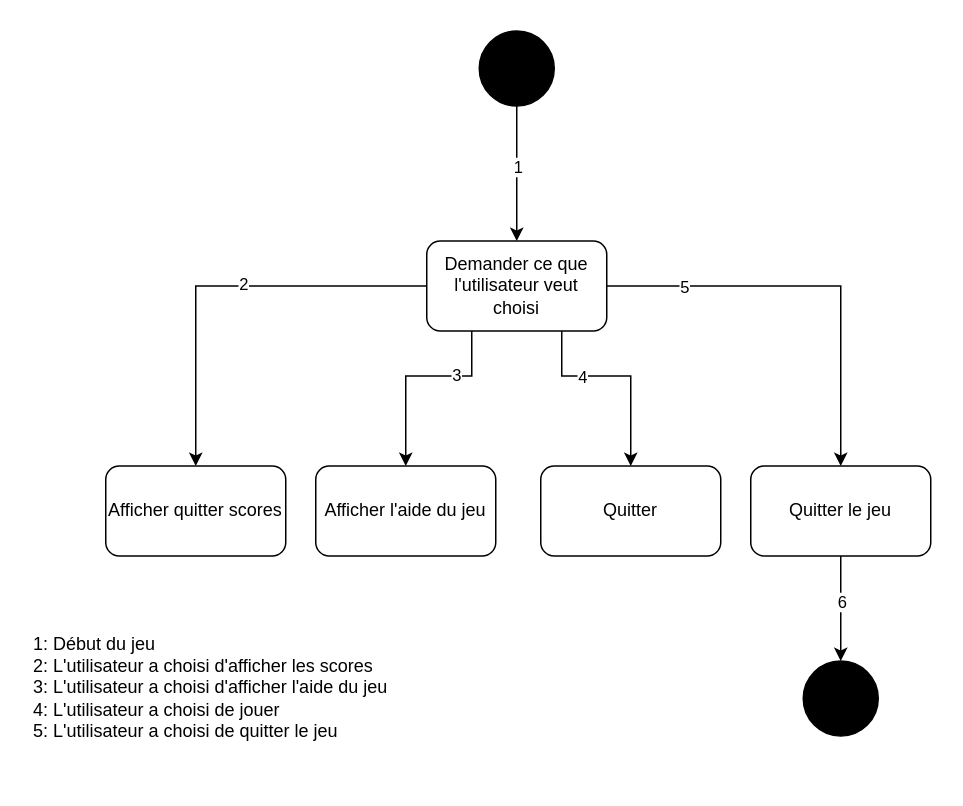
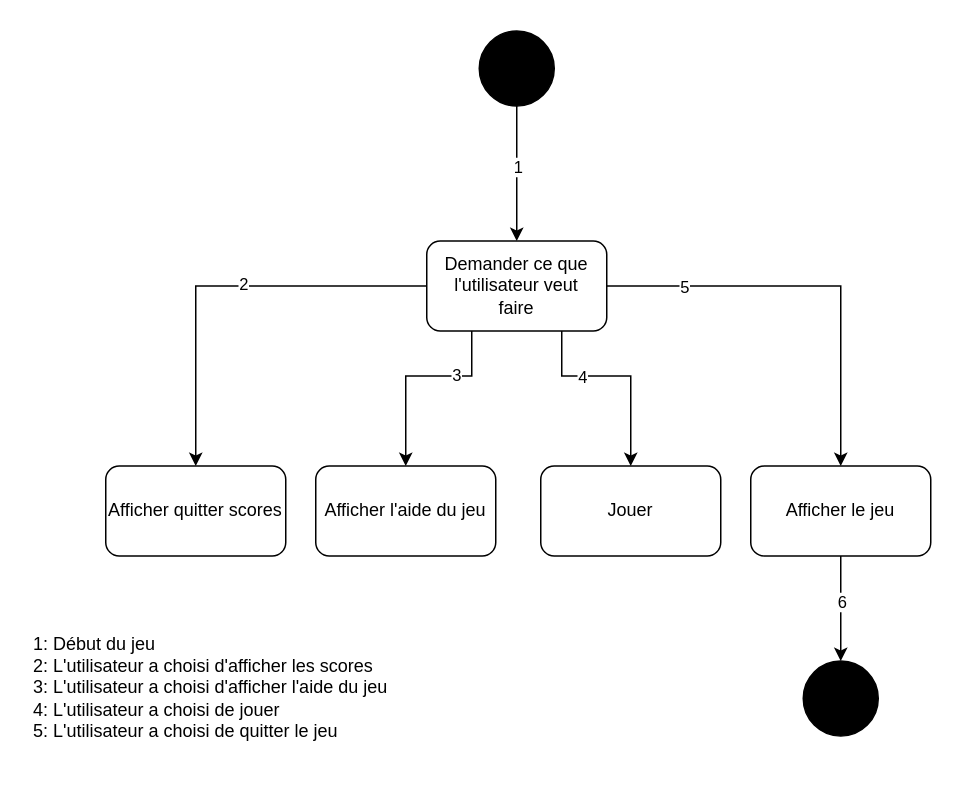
node "Demander ce que l'utilisateur veut choisi": label "Demander ce que l'utilisateur veut choisi" -> "Demander ce que l'utilisateur veut faire"
node "Quitter": label "Quitter" -> "Jouer"
node "Quitter le jeu": label "Quitter le jeu" -> "Afficher le jeu"
